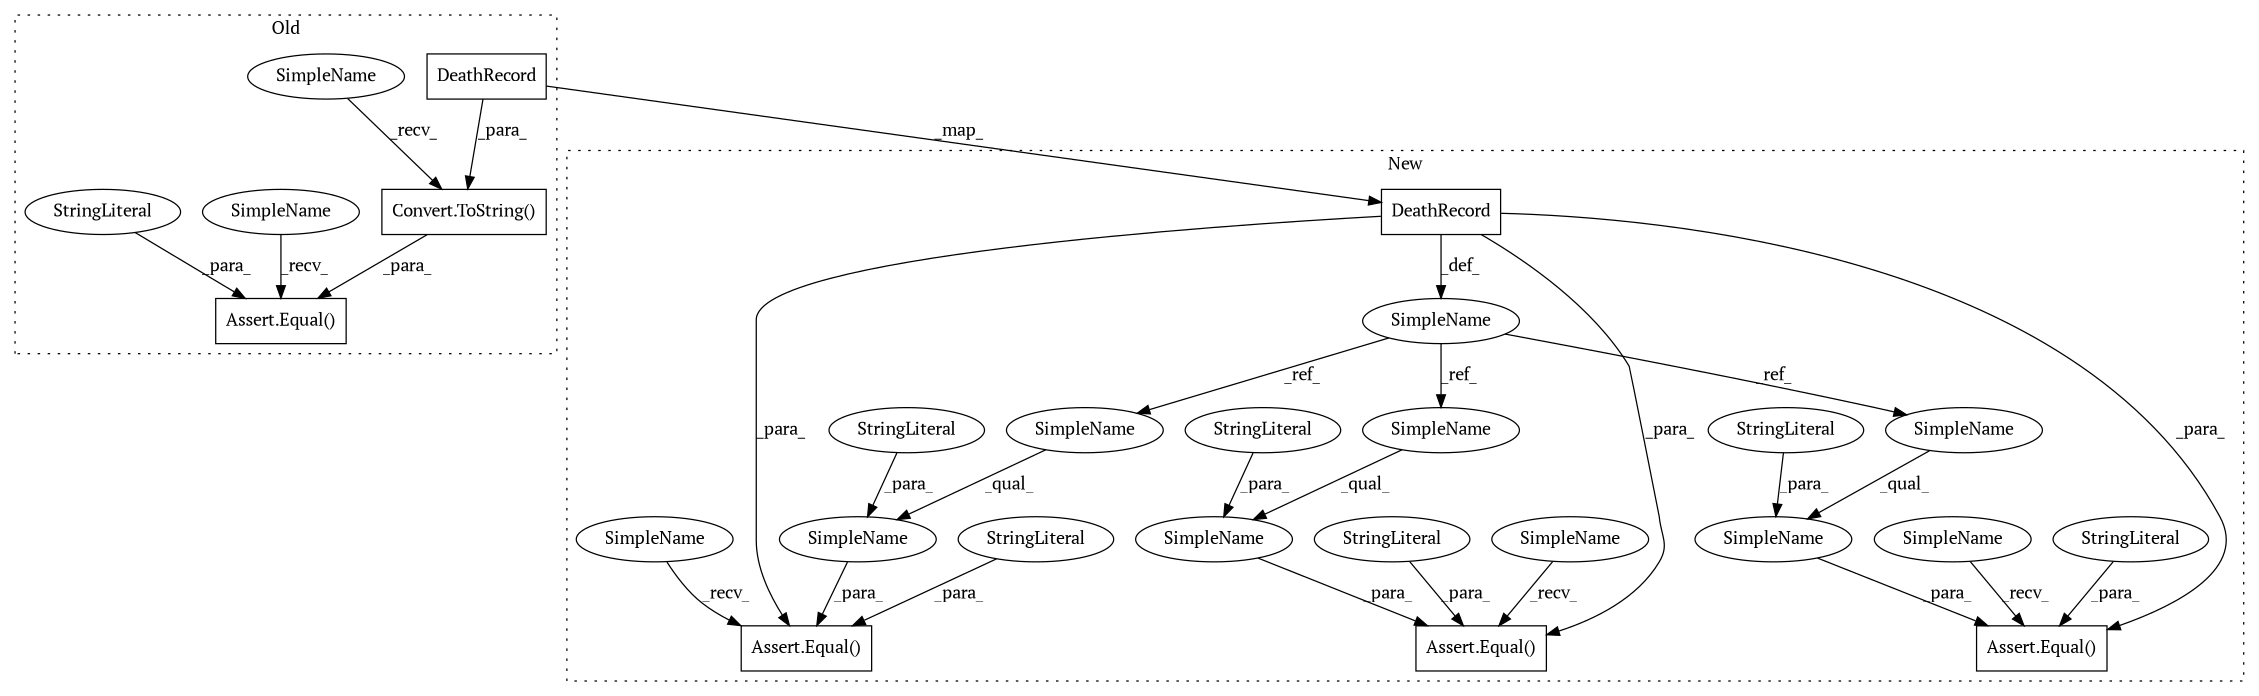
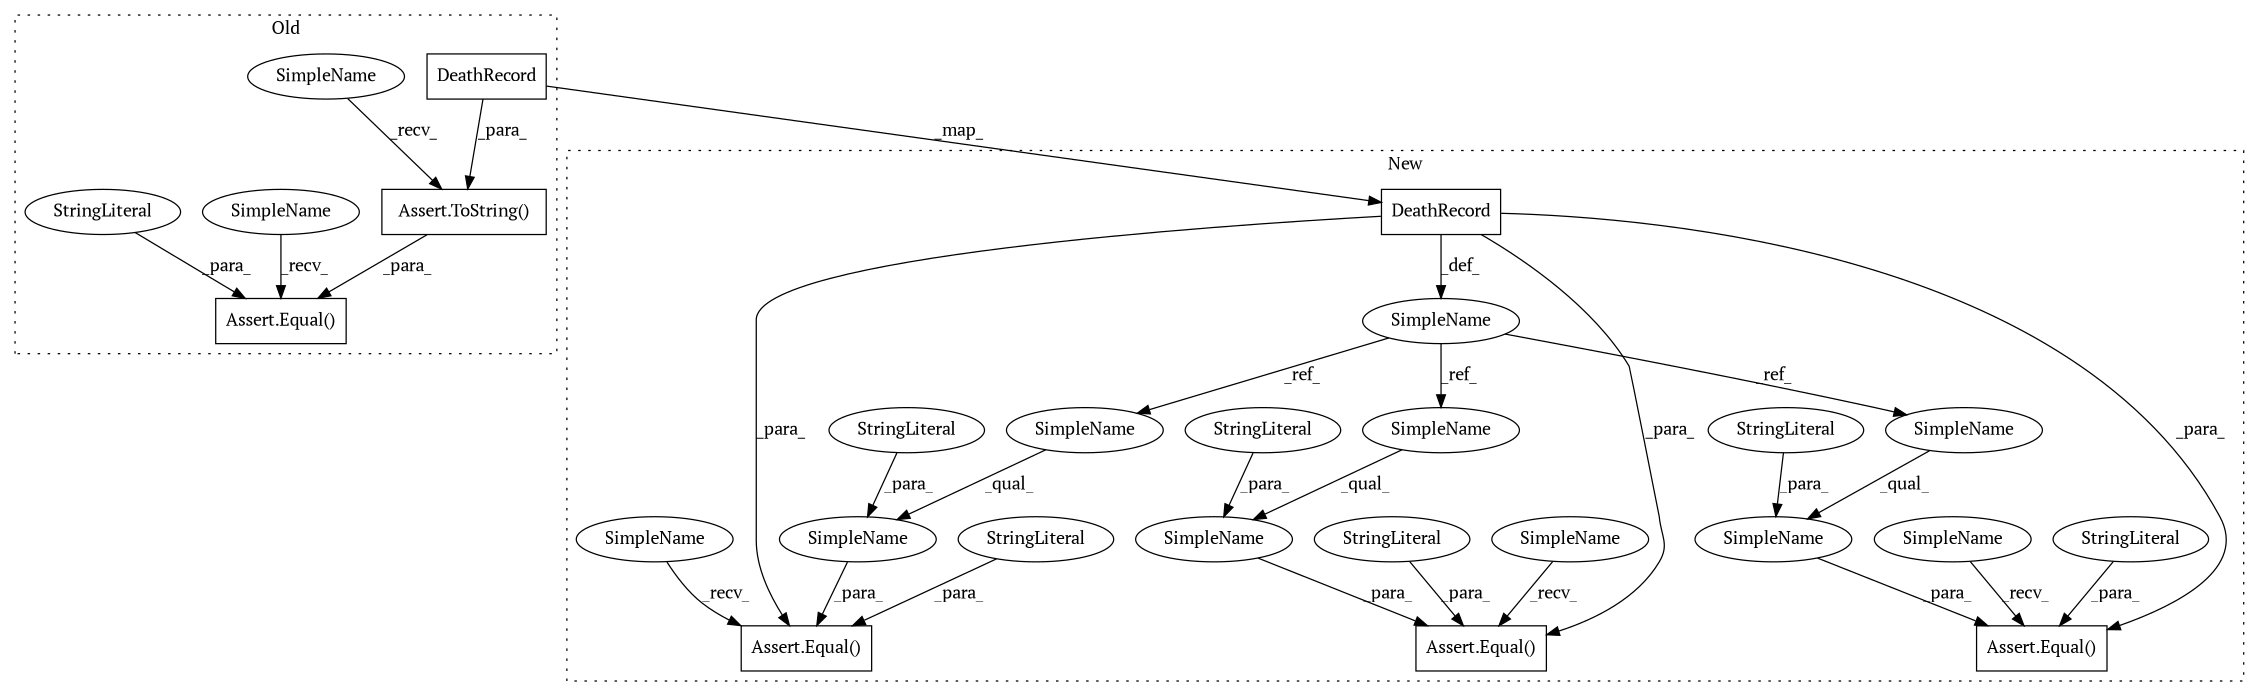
node "Convert.ToString()": label "Convert.ToString()" -> "Assert.ToString()"
